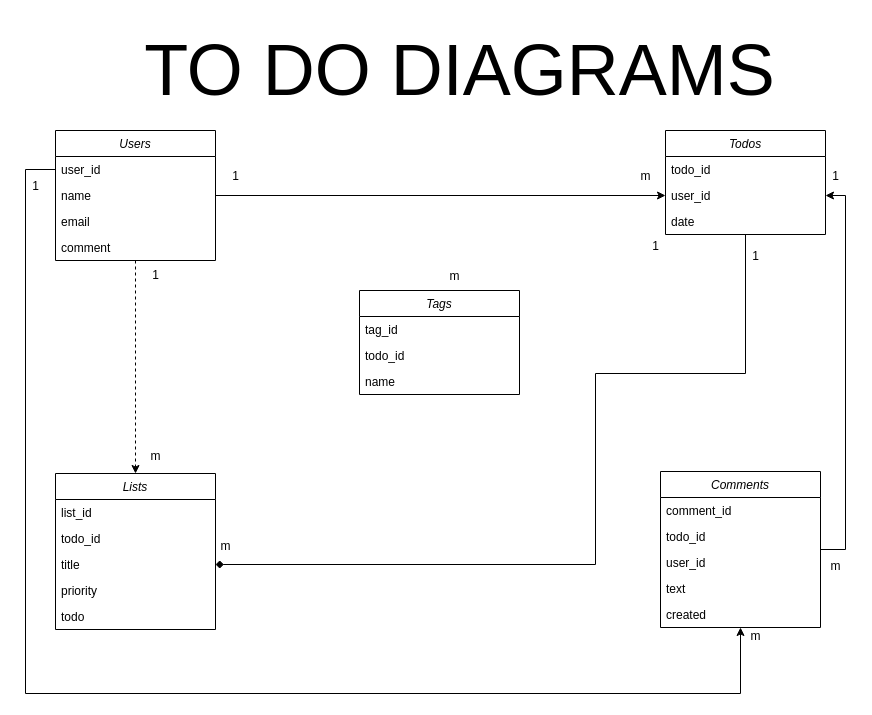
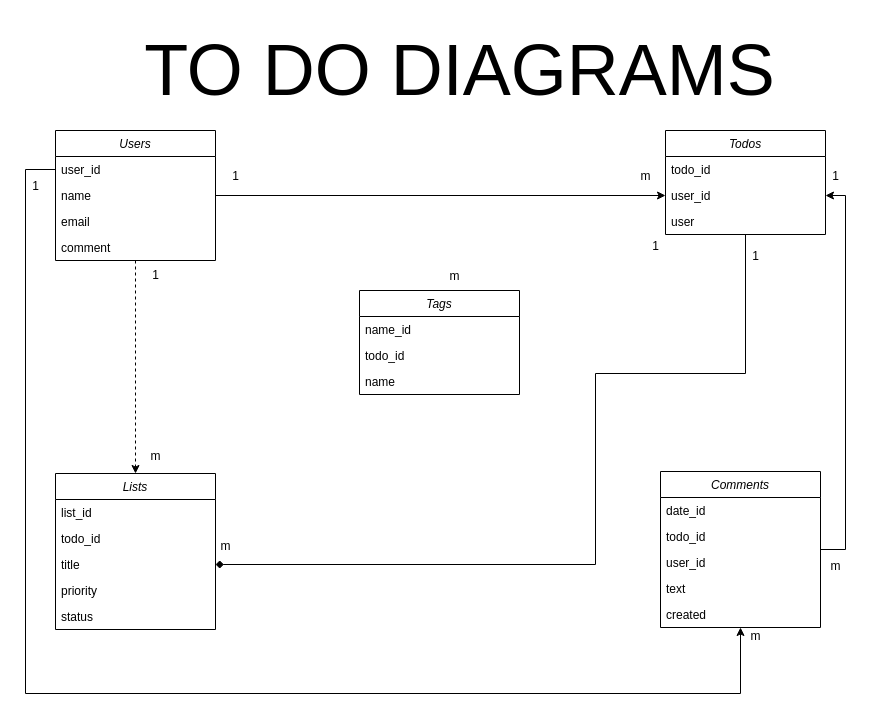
node "date": label "date" -> "user"
node "tag_id": label "tag_id" -> "name_id"
node "comment_id": label "comment_id" -> "date_id"
node "todo": label "todo" -> "status"
